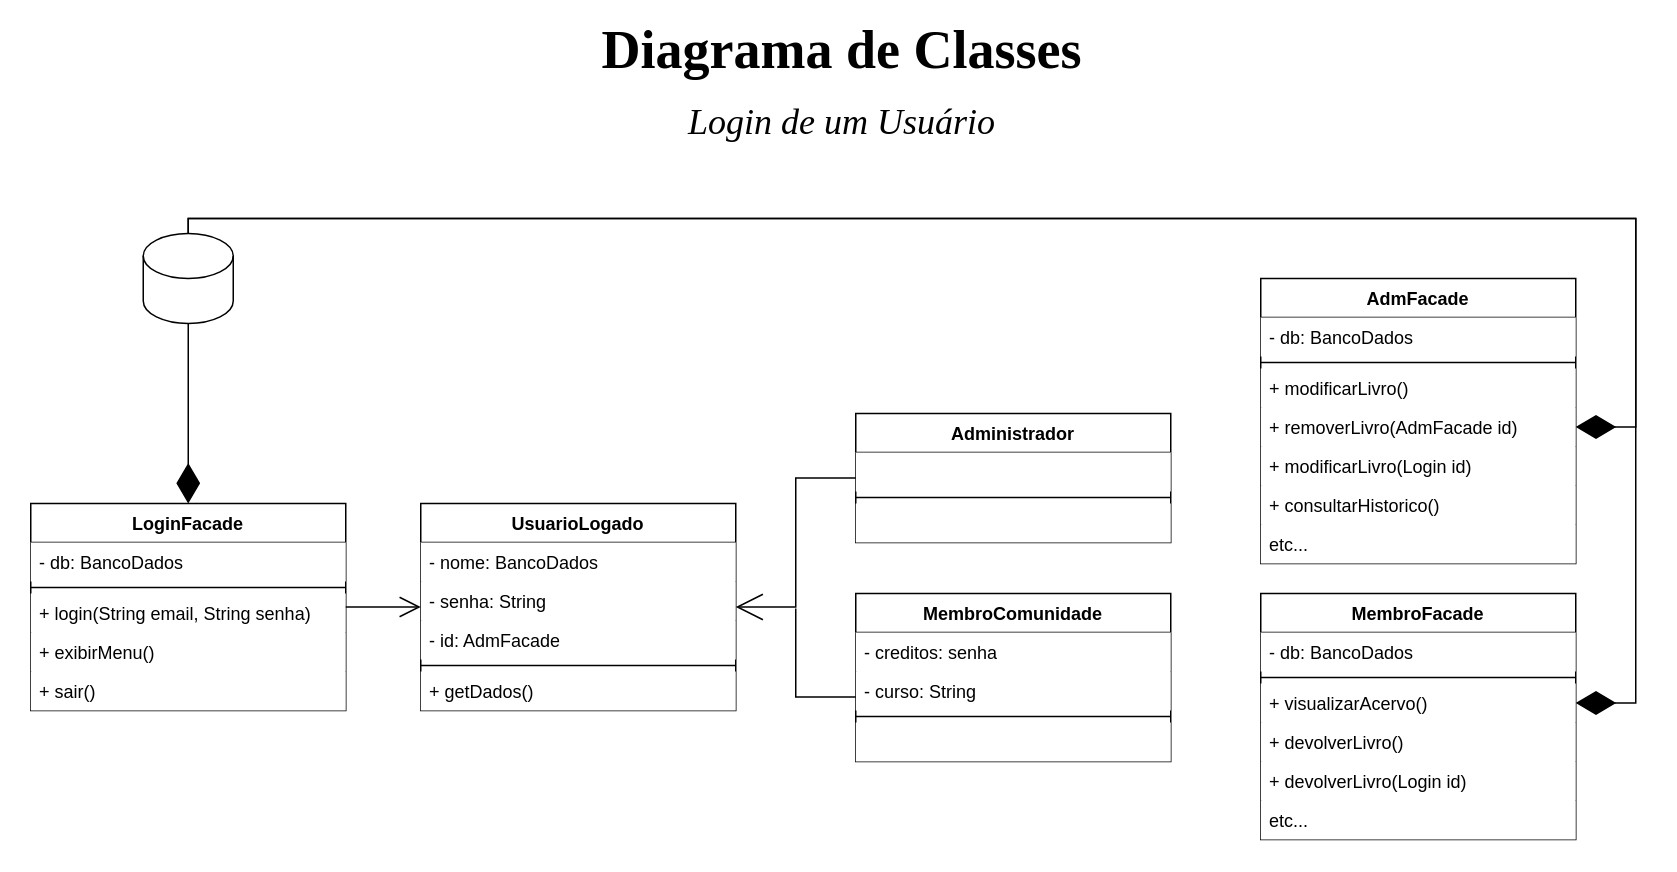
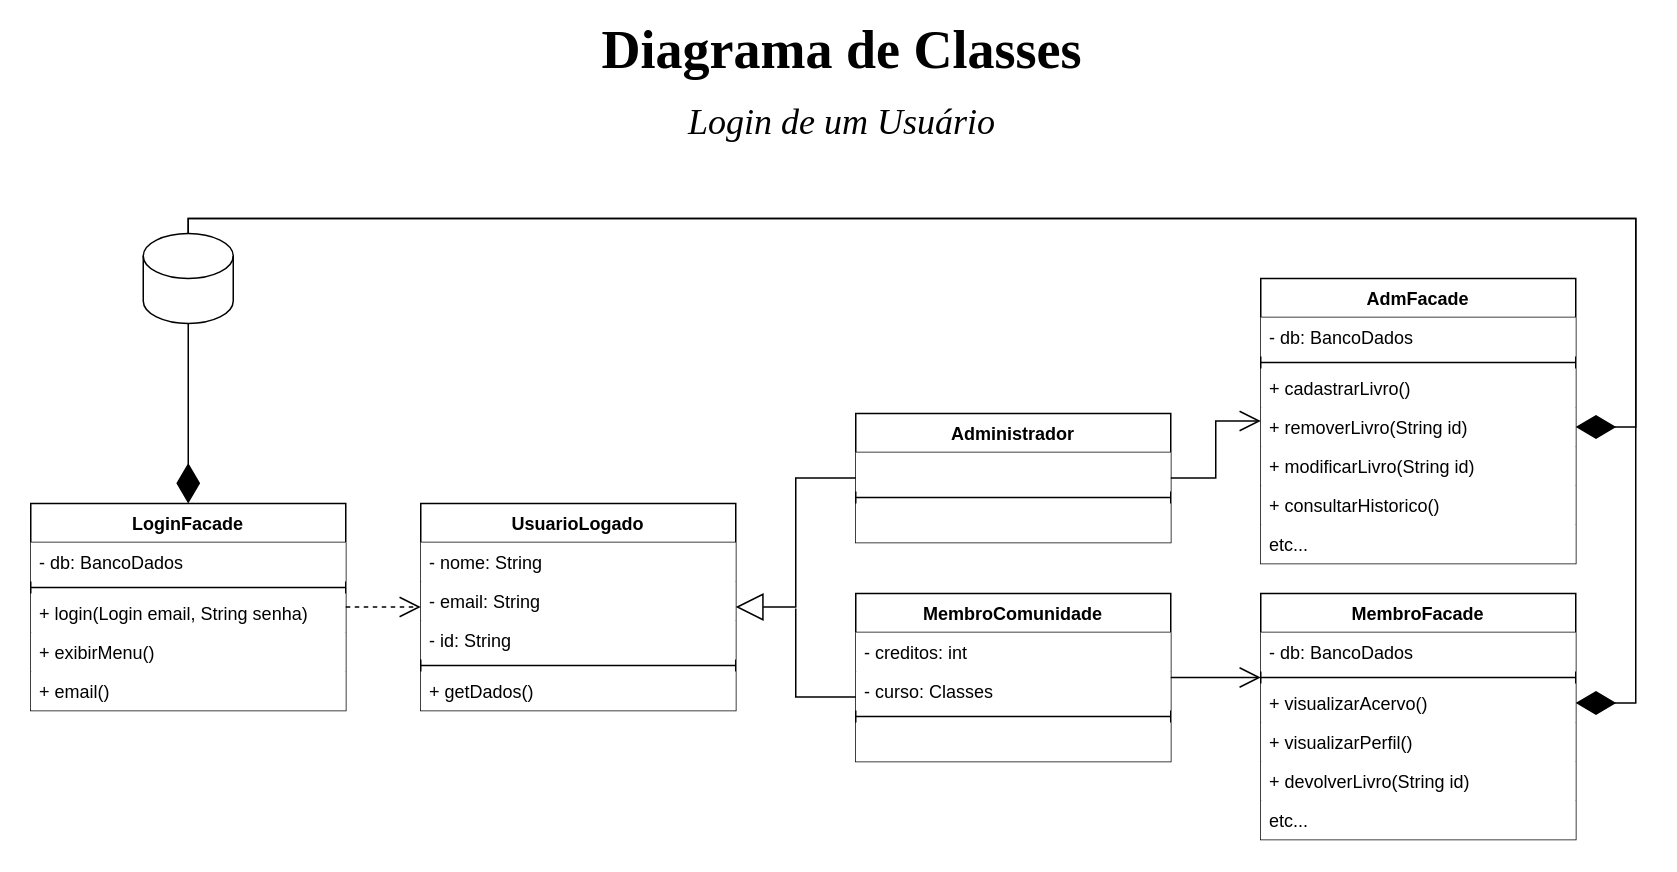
node "+ modificarLivro()": label "+ modificarLivro()" -> "+ cadastrarLivro()"
node "+ removerLivro(AdmFacade id)": label "+ removerLivro(AdmFacade id)" -> "+ removerLivro(String id)"
edge "Administrador" -> "AdmFacade": added
node "+ modificarLivro(Login id)": label "+ modificarLivro(Login id)" -> "+ modificarLivro(String id)"
node "- nome: BancoDados": label "- nome: BancoDados" -> "- nome: String"
node "- senha: String": label "- senha: String" -> "- email: String"
edge "LoginFacade" -> "UsuarioLogado": style solid -> dashed
edge "Administrador" -> "UsuarioLogado": arrowhead open -> block
node "+ login(String email, String senha)": label "+ login(String email, String senha)" -> "+ login(Login email, String senha)"
node "- id: AdmFacade": label "- id: AdmFacade" -> "- id: String"
node "- creditos: senha": label "- creditos: senha" -> "- creditos: int"
edge "MembroComunidade" -> "MembroFacade": added
node "+ sair()": label "+ sair()" -> "+ email()"
node "- curso: String": label "- curso: String" -> "- curso: Classes"
node "+ devolverLivro()": label "+ devolverLivro()" -> "+ visualizarPerfil()"
node "+ devolverLivro(Login id)": label "+ devolverLivro(Login id)" -> "+ devolverLivro(String id)"
